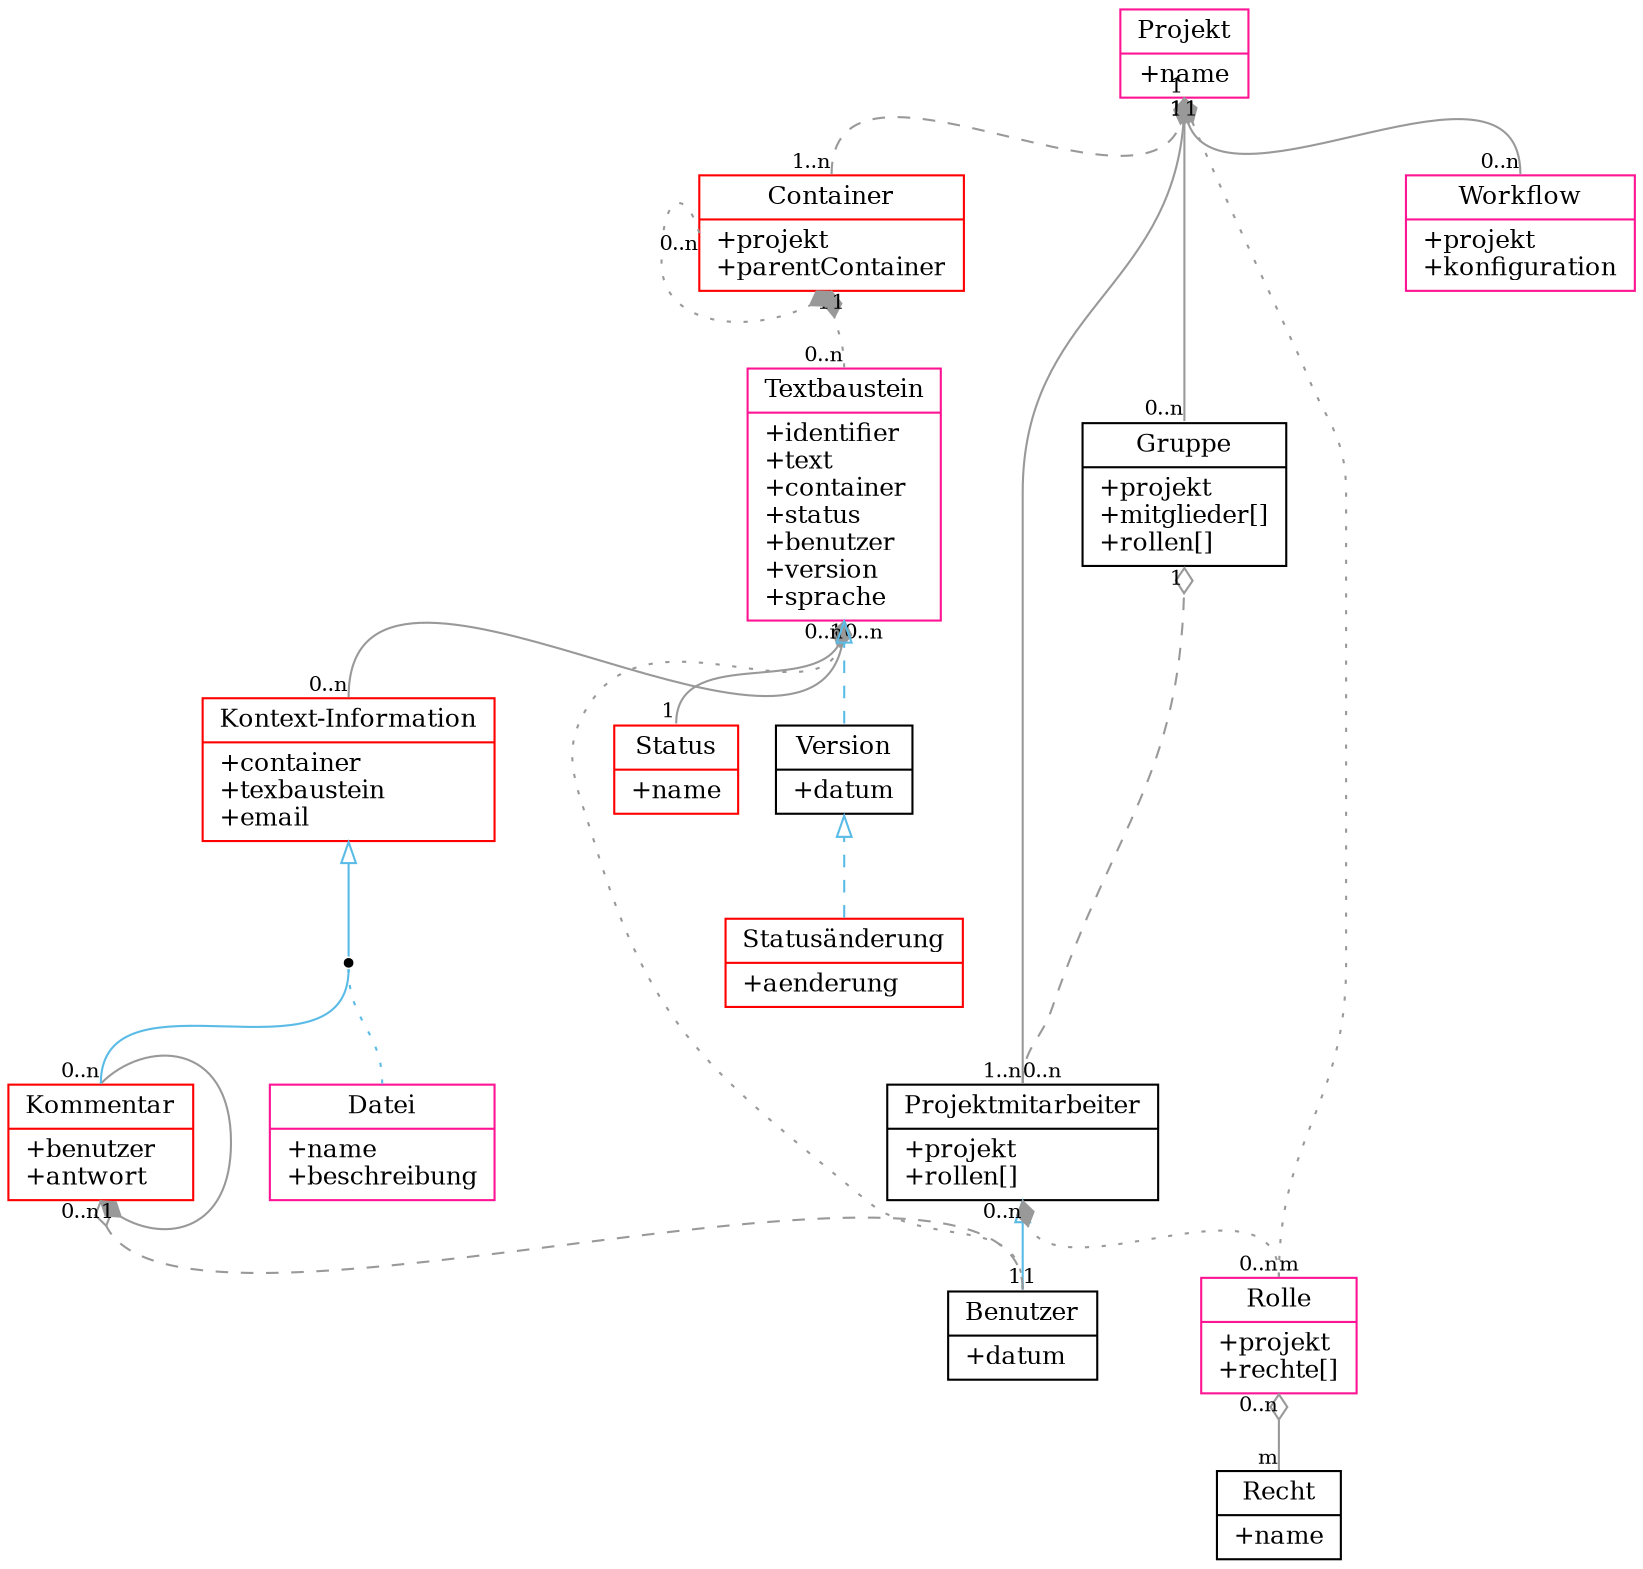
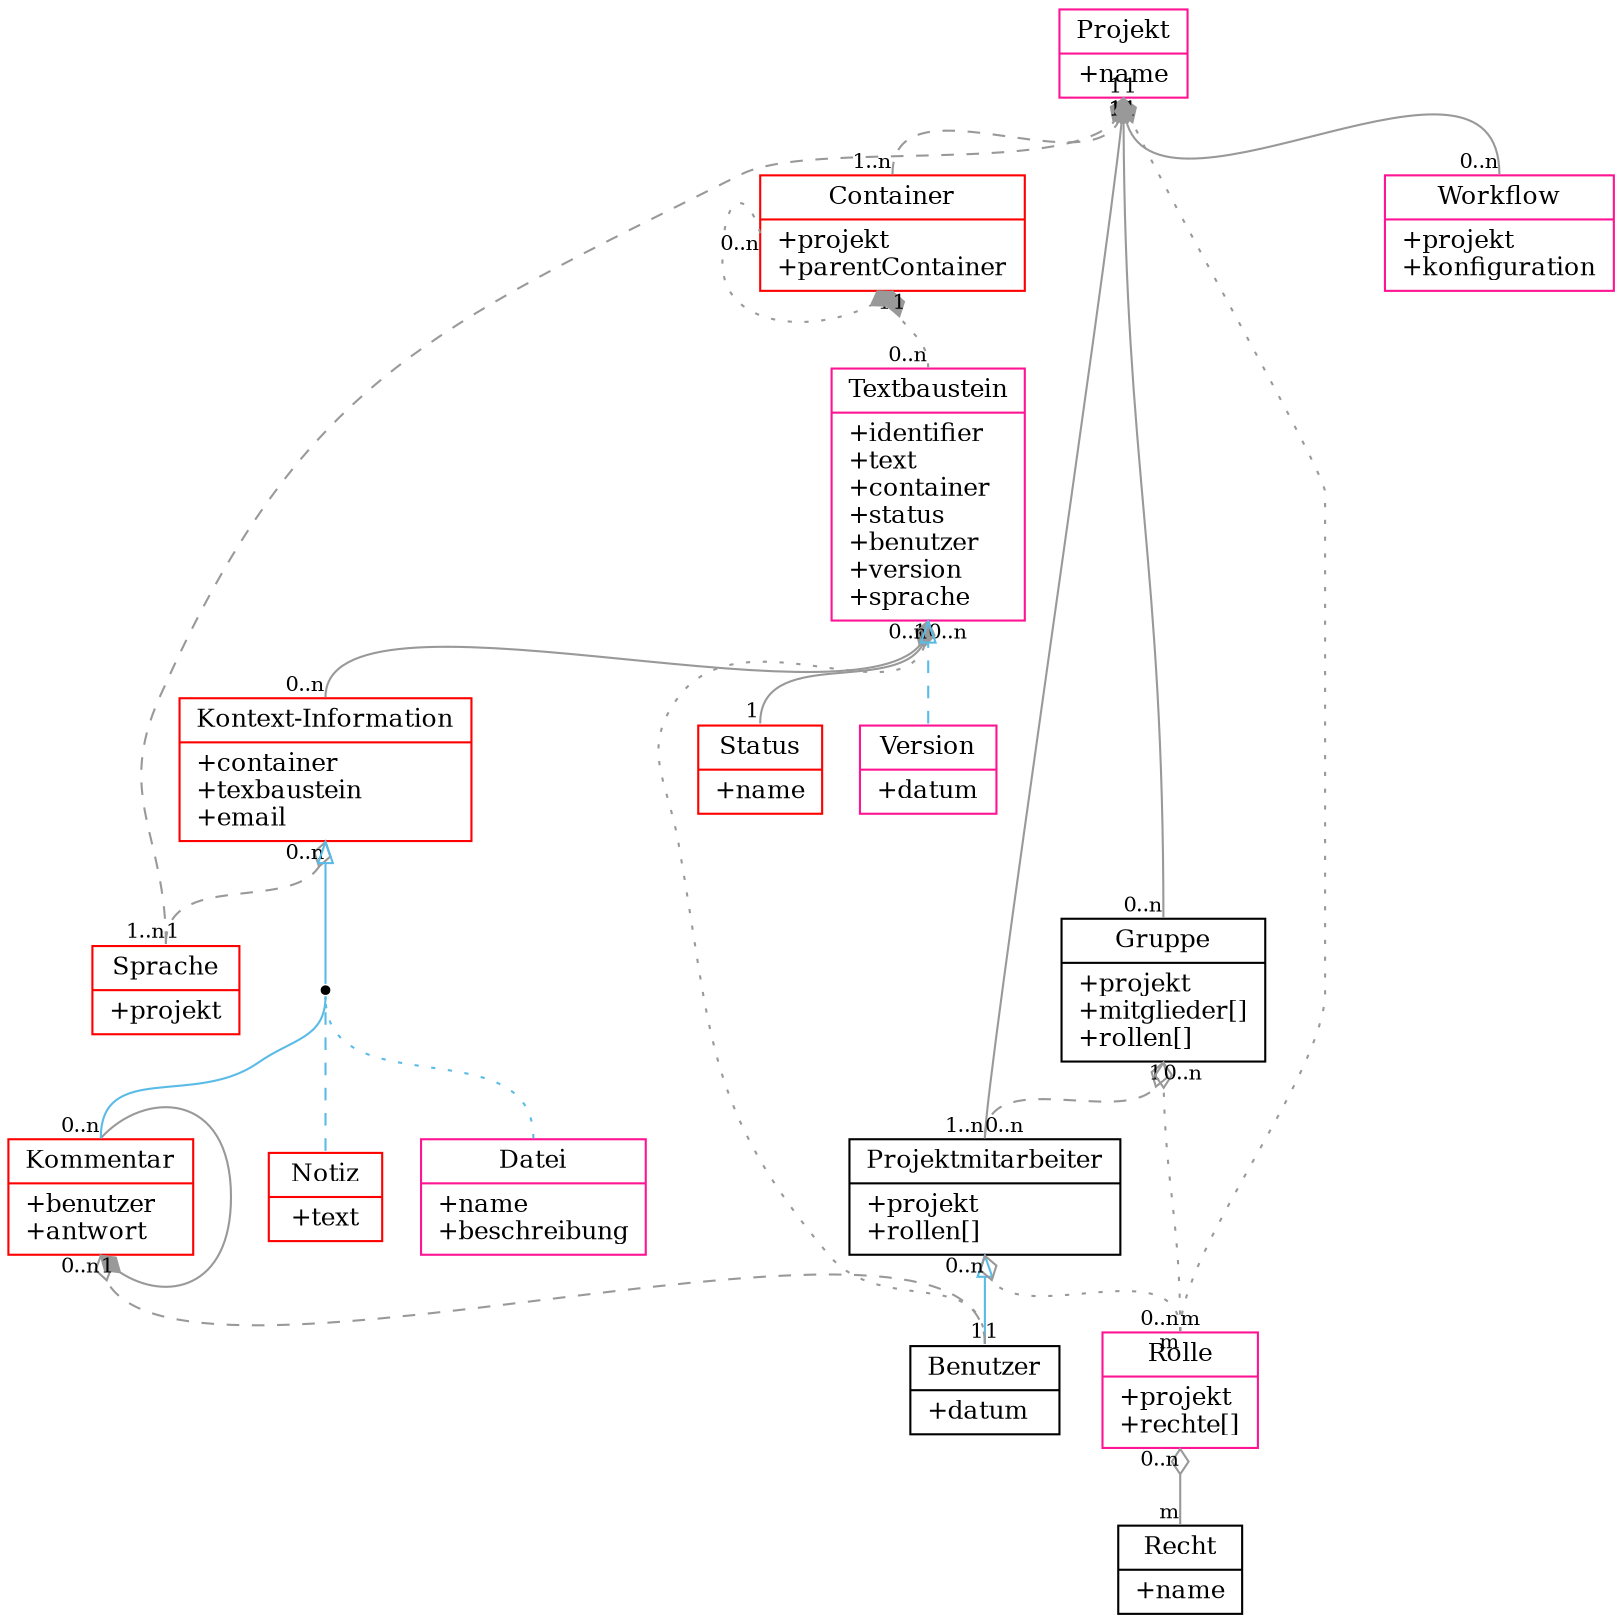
node "Version": color black -> deeppink
node "Statusänderung": removed
node "Sprache": added
node "Notiz": added
edge "Rolle" -> "Gruppe": added
edge "Rolle" -> "Projektmitarbeiter": arrowhead diamond -> odiamond
